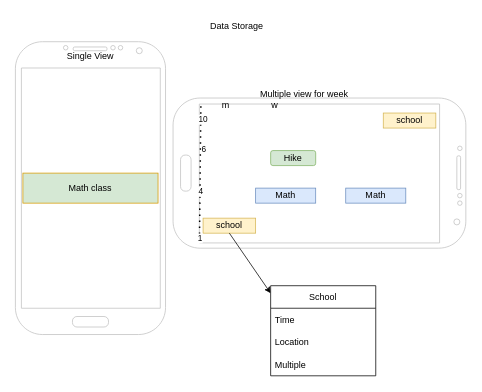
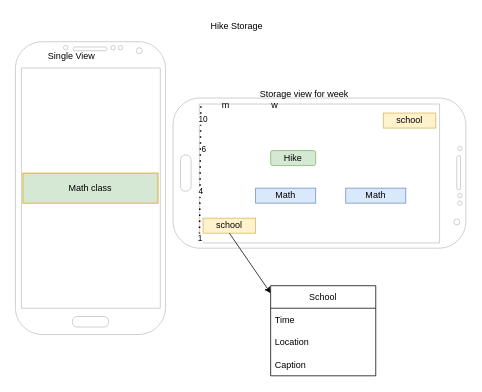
node "Data Storage": label "Data Storage" -> "Hike Storage"
node "Single View": moved (90, 57) -> (72, 57)
node "Multiple view for week": label "Multiple view for week" -> "Storage view for week"
node "Multiple": label "Multiple" -> "Caption"
